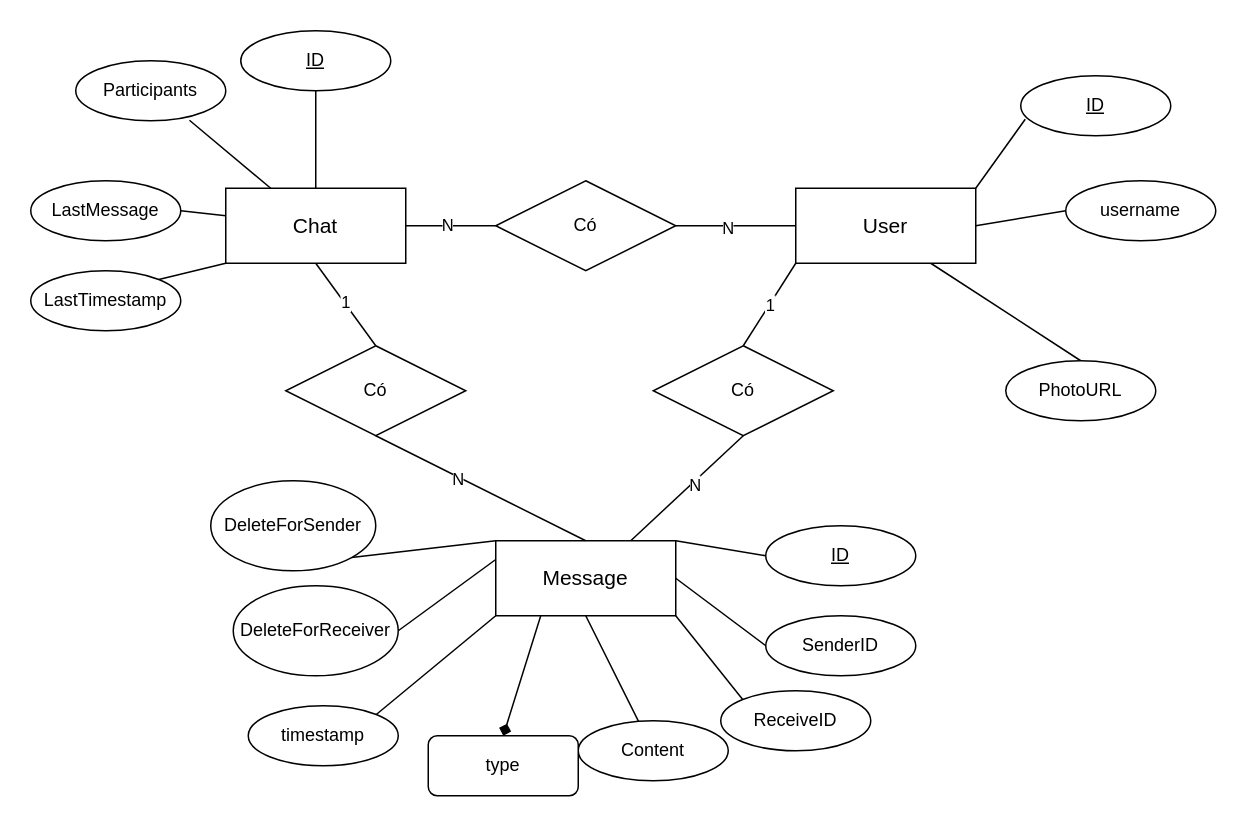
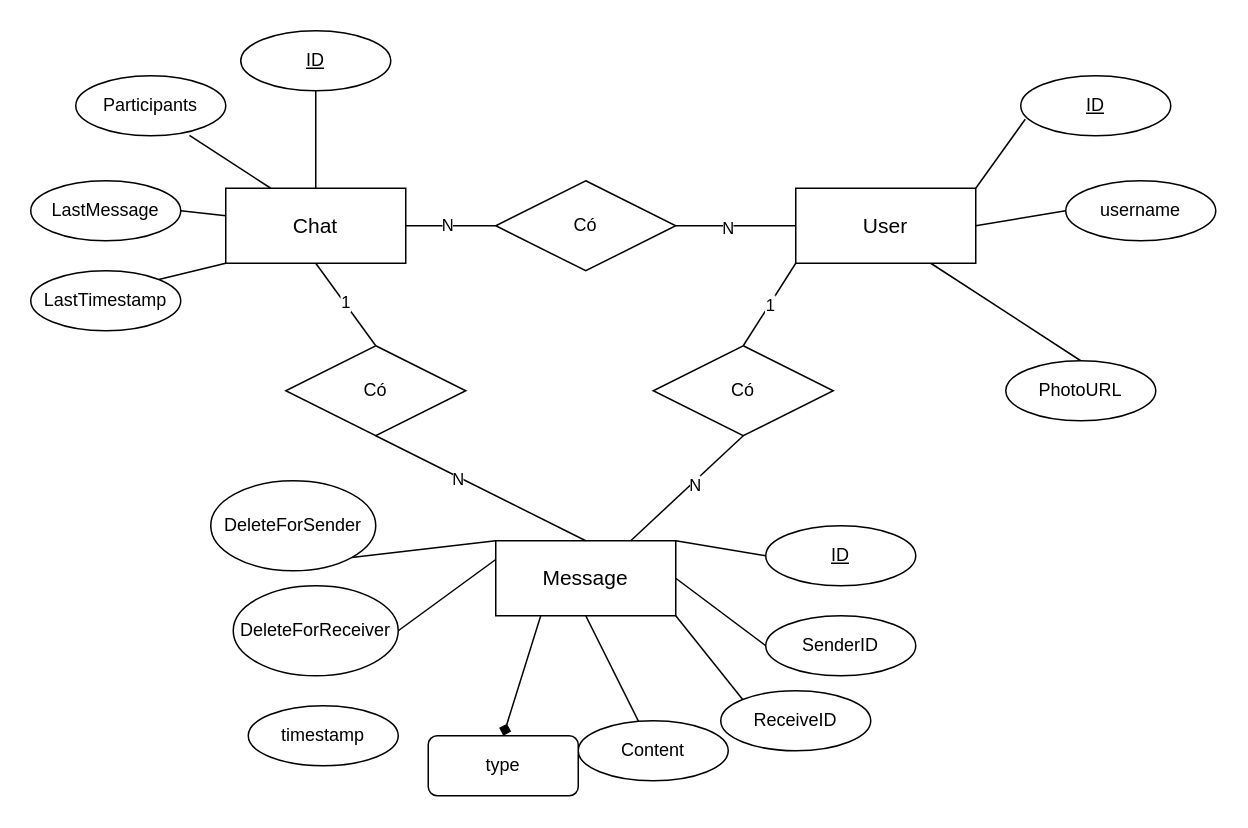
node "Participants": moved (151, 91) -> (151, 106)
edge "Message" -- "timestamp": removed
